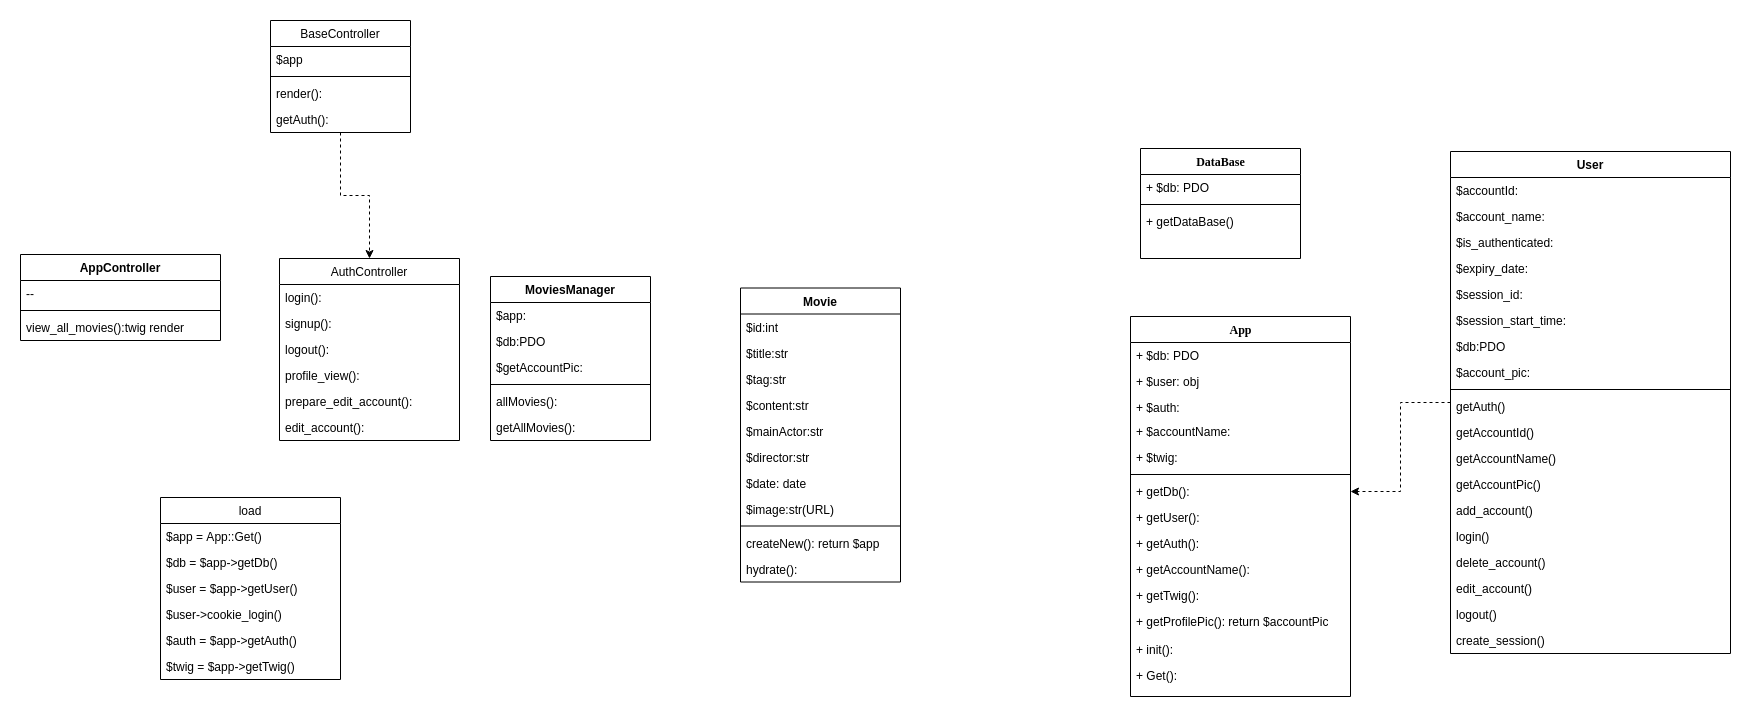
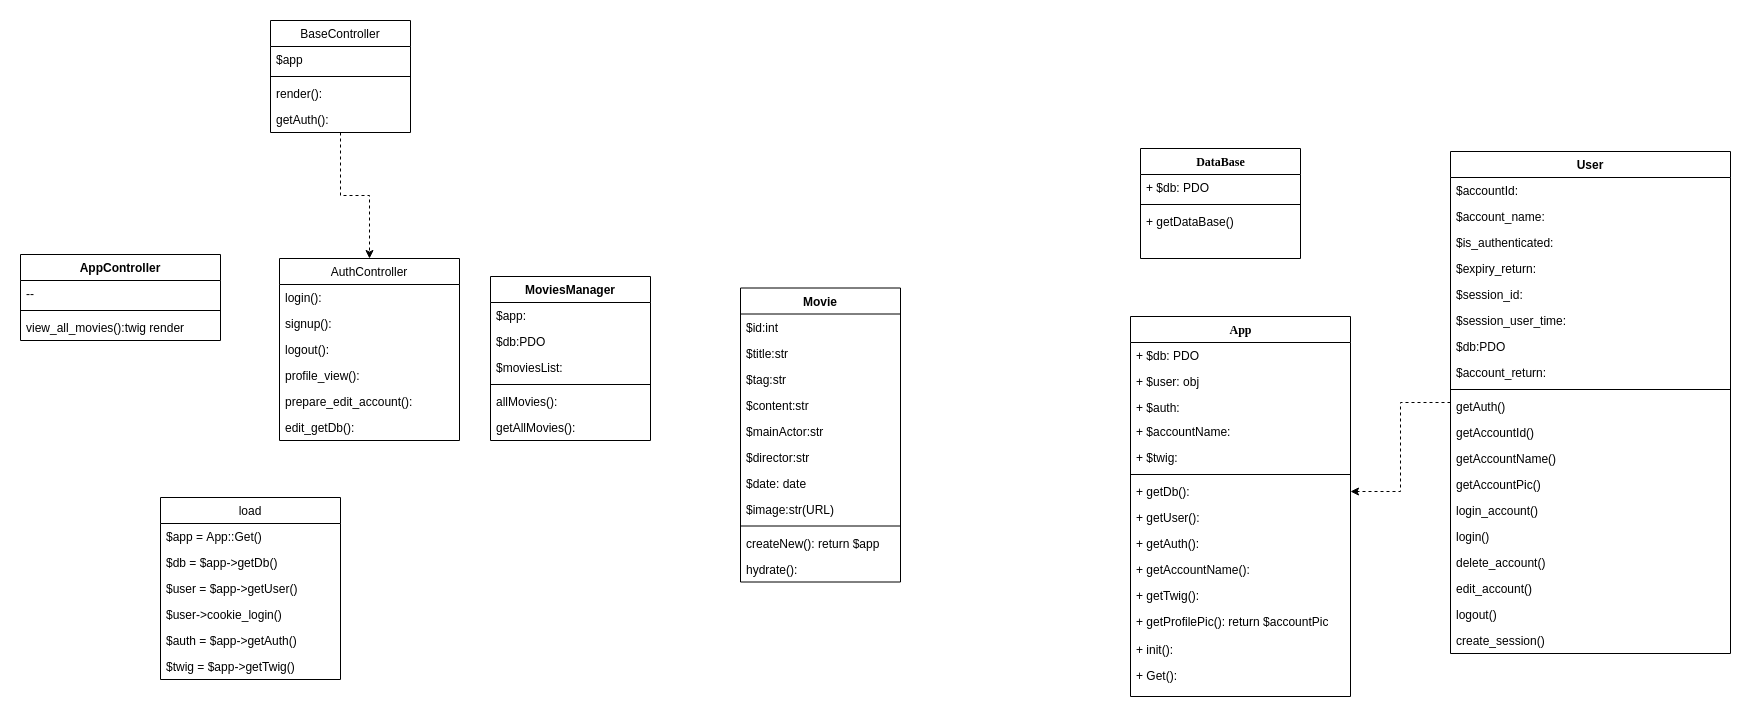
node "$expiry_date:": label "$expiry_date:" -> "$expiry_return:"
node "$session_start_time:": label "$session_start_time:" -> "$session_user_time:"
node "$getAccountPic:": label "$getAccountPic:" -> "$moviesList:"
node "$account_pic:": label "$account_pic:" -> "$account_return:"
node "edit_account():": label "edit_account():" -> "edit_getDb():"
node "add_account()": label "add_account()" -> "login_account()"
